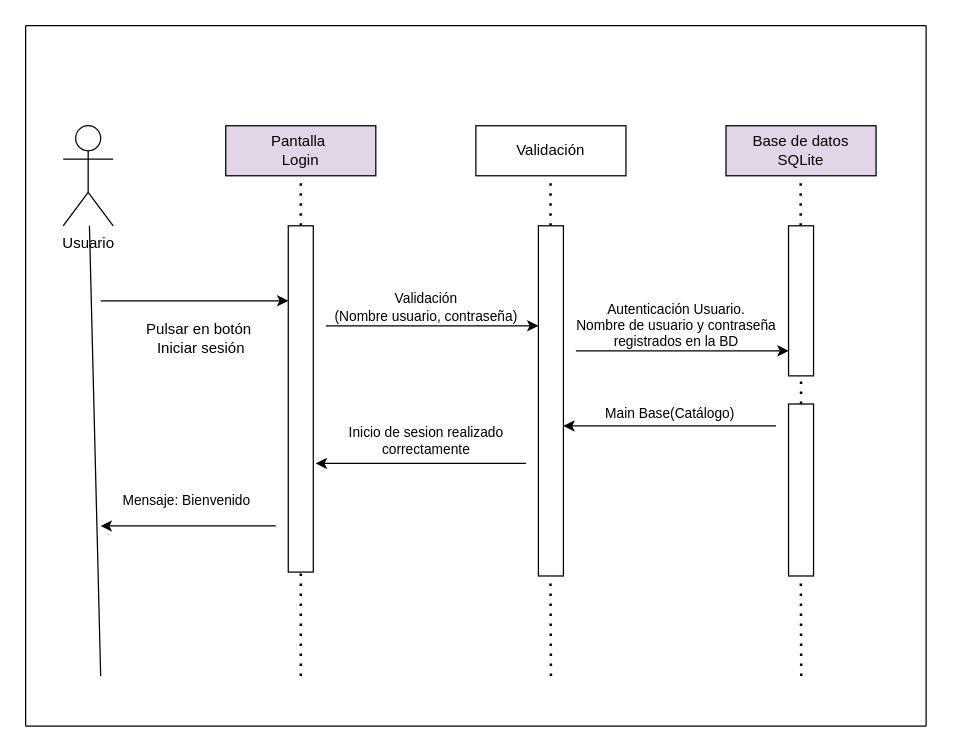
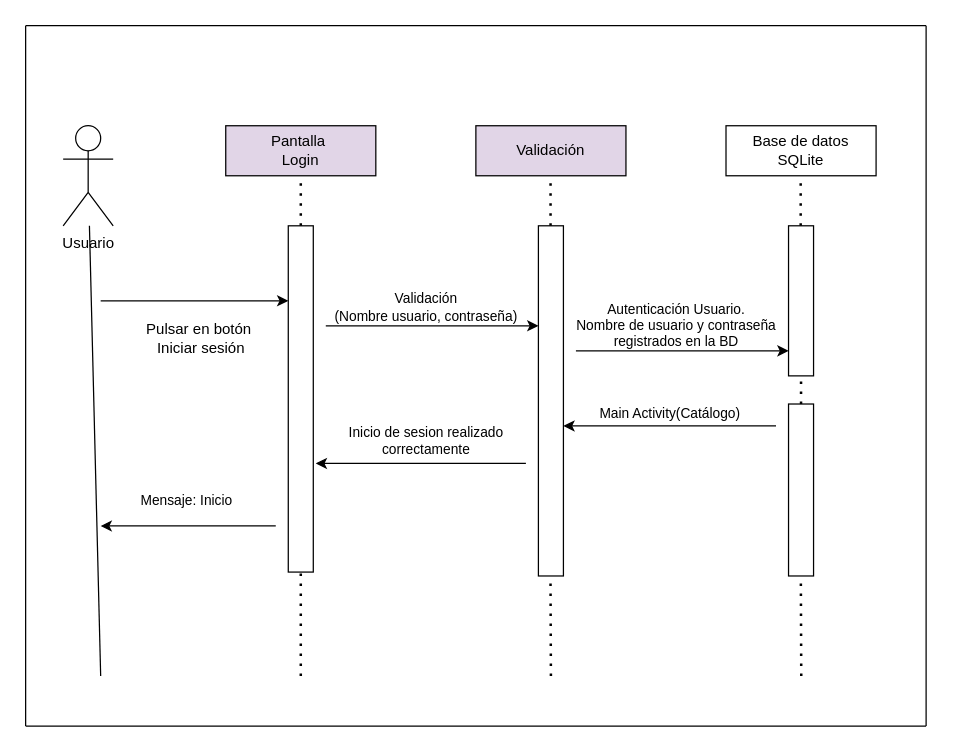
node "Validación": fillcolor #ffffff -> #e1d5e7
node "Base de datos SQLite": fillcolor #e1d5e7 -> #ffffff
node "Main Base(Catálogo)": label "Main Base(Catálogo)" -> "Main Activity(Catálogo)"
node "Mensaje: Bienvenido": label "Mensaje: Bienvenido" -> "Mensaje: Inicio"
